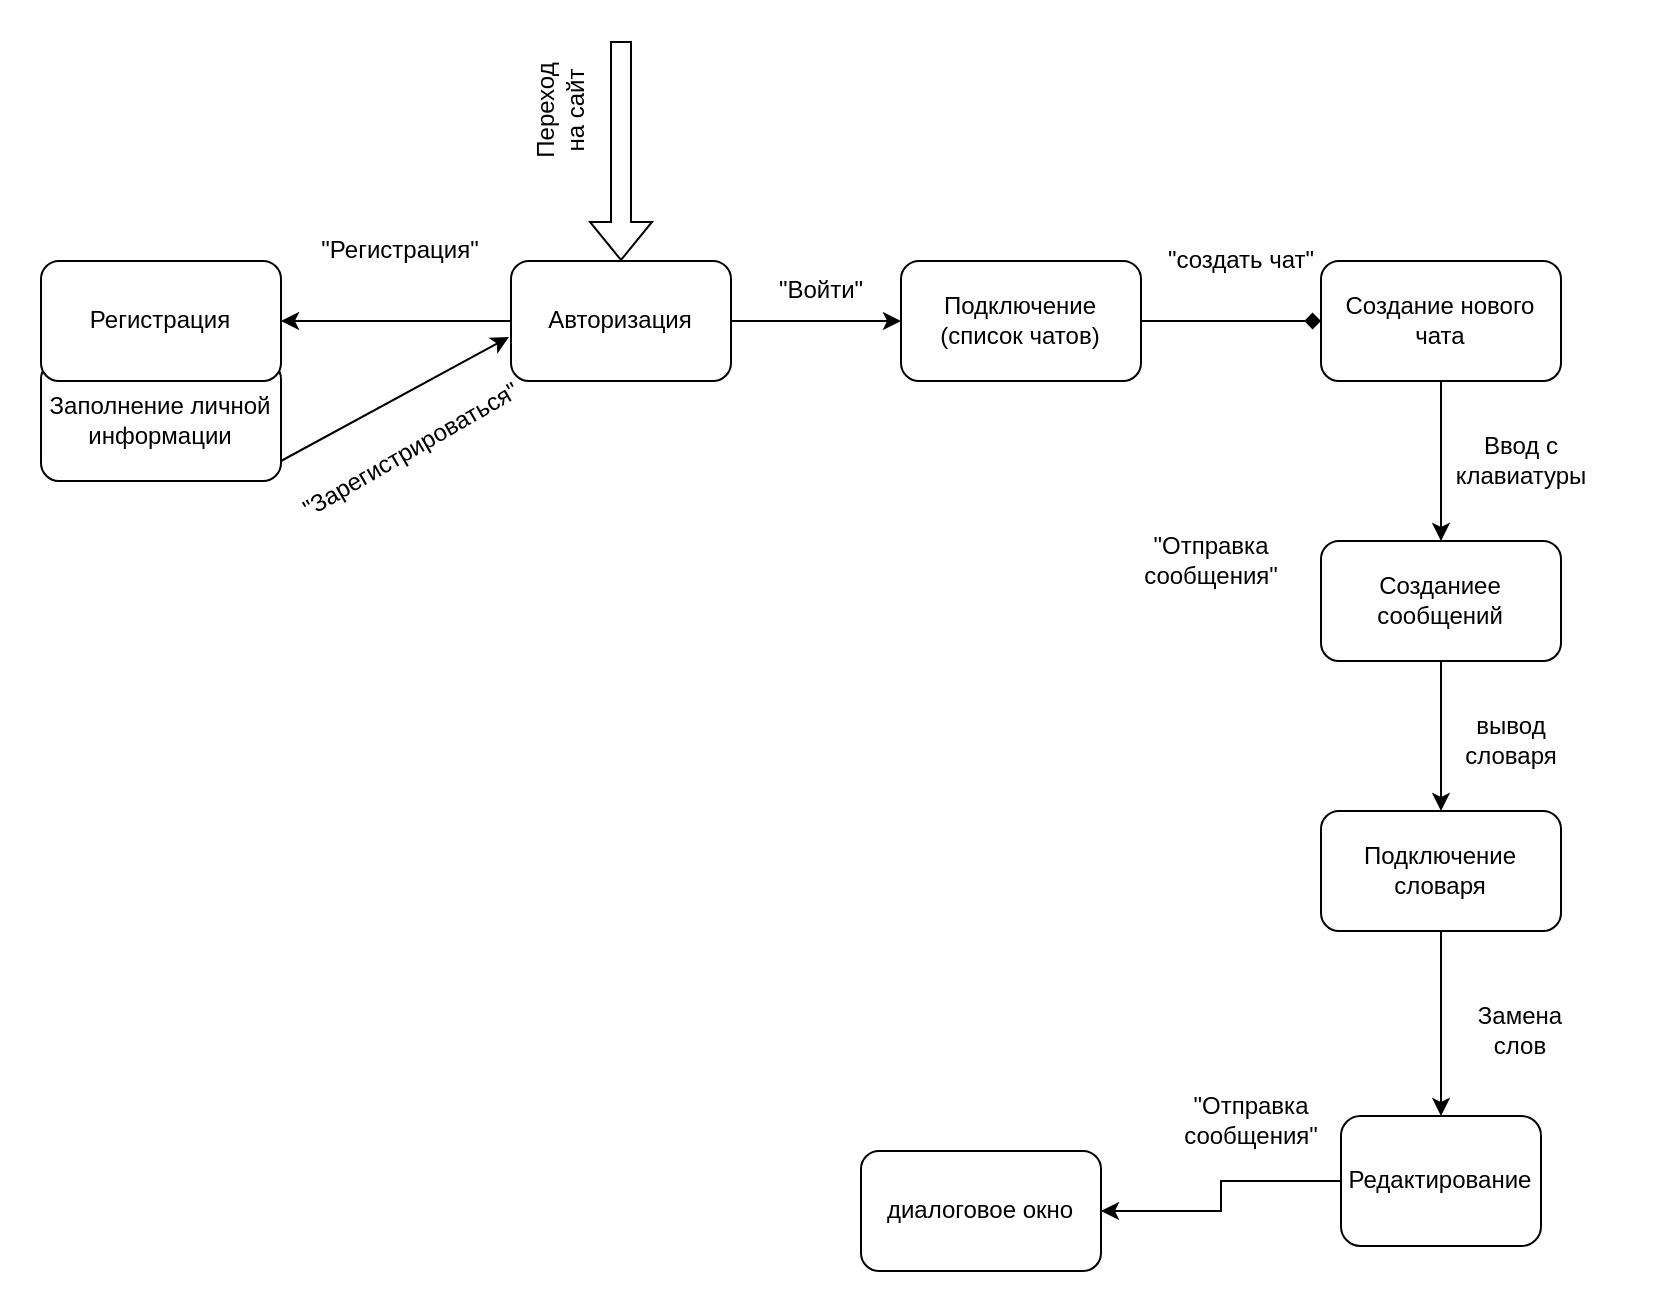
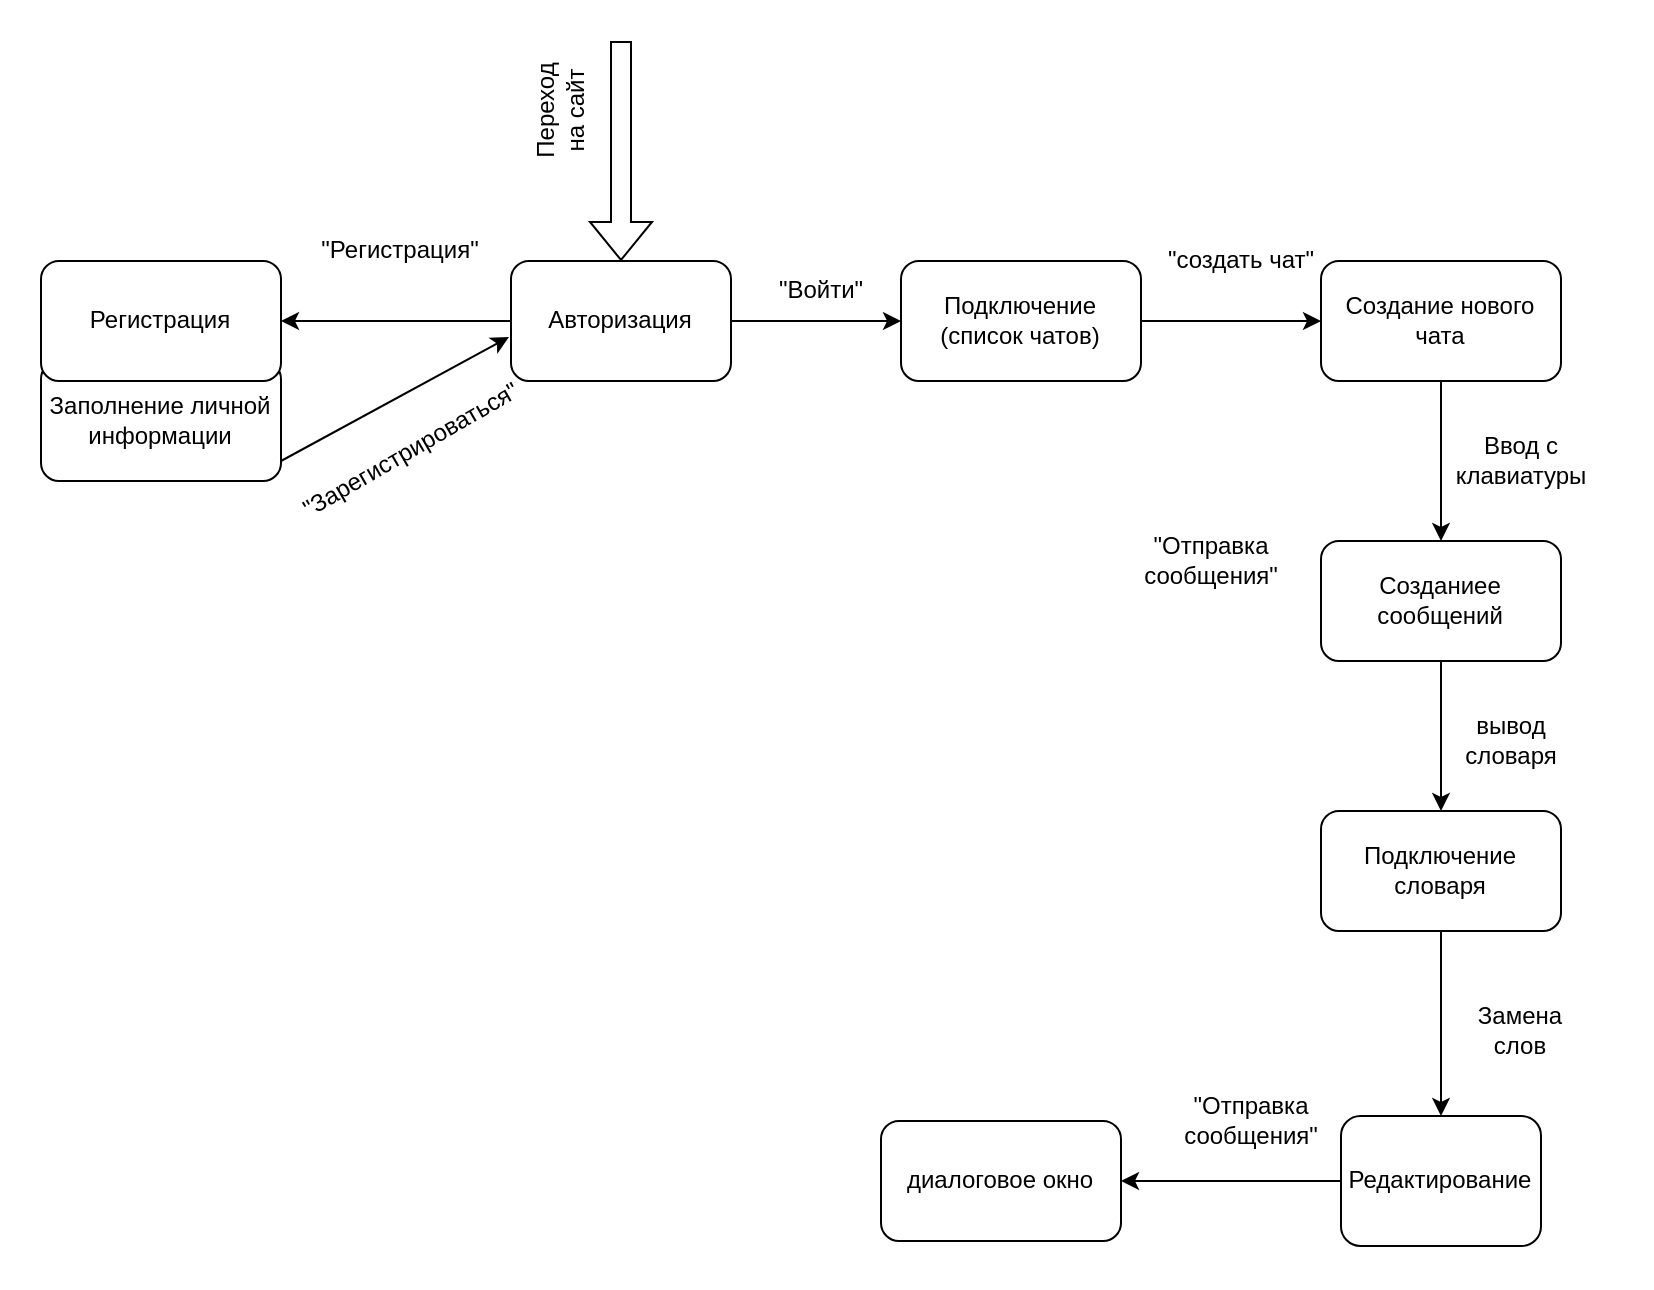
edge "Подключение (список чатов)" -> "Создание нового чата": arrowhead diamond -> classic
node "диалоговое окно": moved (981, 1211) -> (1001, 1181)
